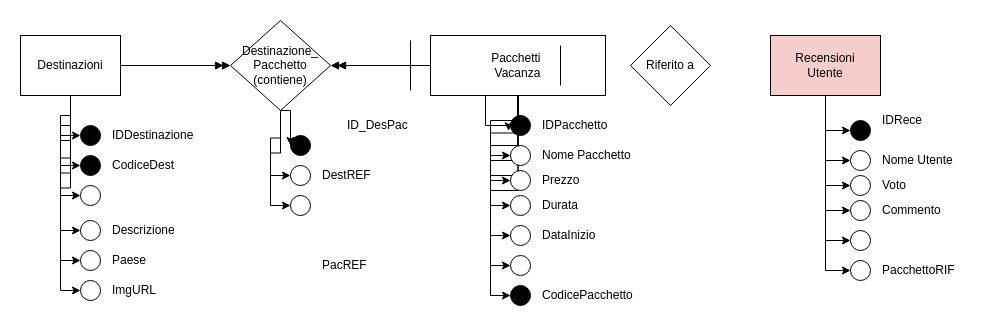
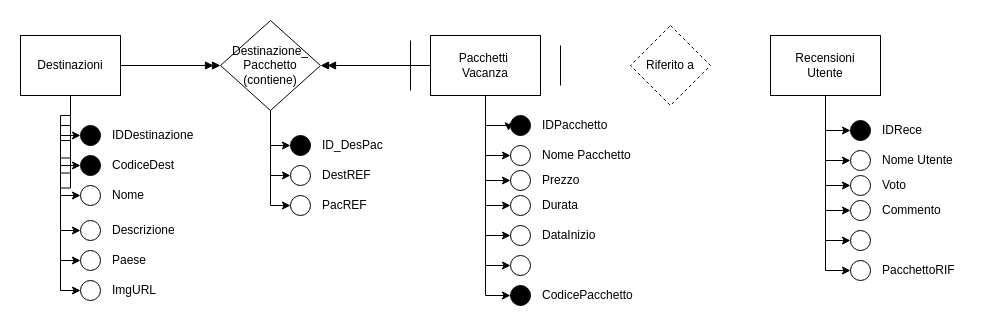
node "Destinazione_ Pacchetto (contiene)": moved (281, 66) -> (271, 66)
node "Pacchetti Vacanza": size 175x60 -> 110x60
node "Riferito a": style solid -> dashed
node "Recensioni Utente": fillcolor #f8cecc -> #ffffff
node "IDRece": moved (921, 121) -> (921, 131)
node "ID_DesPac": moved (386, 126) -> (361, 146)
node "Nome": added
node "PacREF": moved (361, 266) -> (361, 206)
